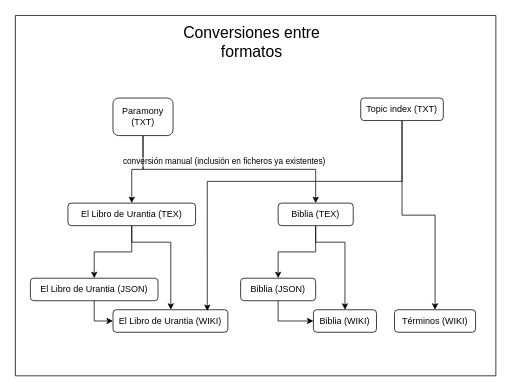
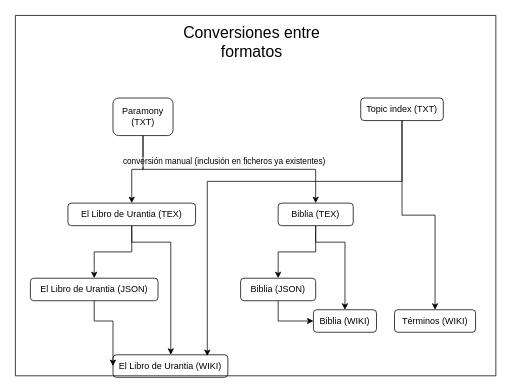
node "El Libro de Urantia (WIKI)": moved (170, 321) -> (170, 366)
